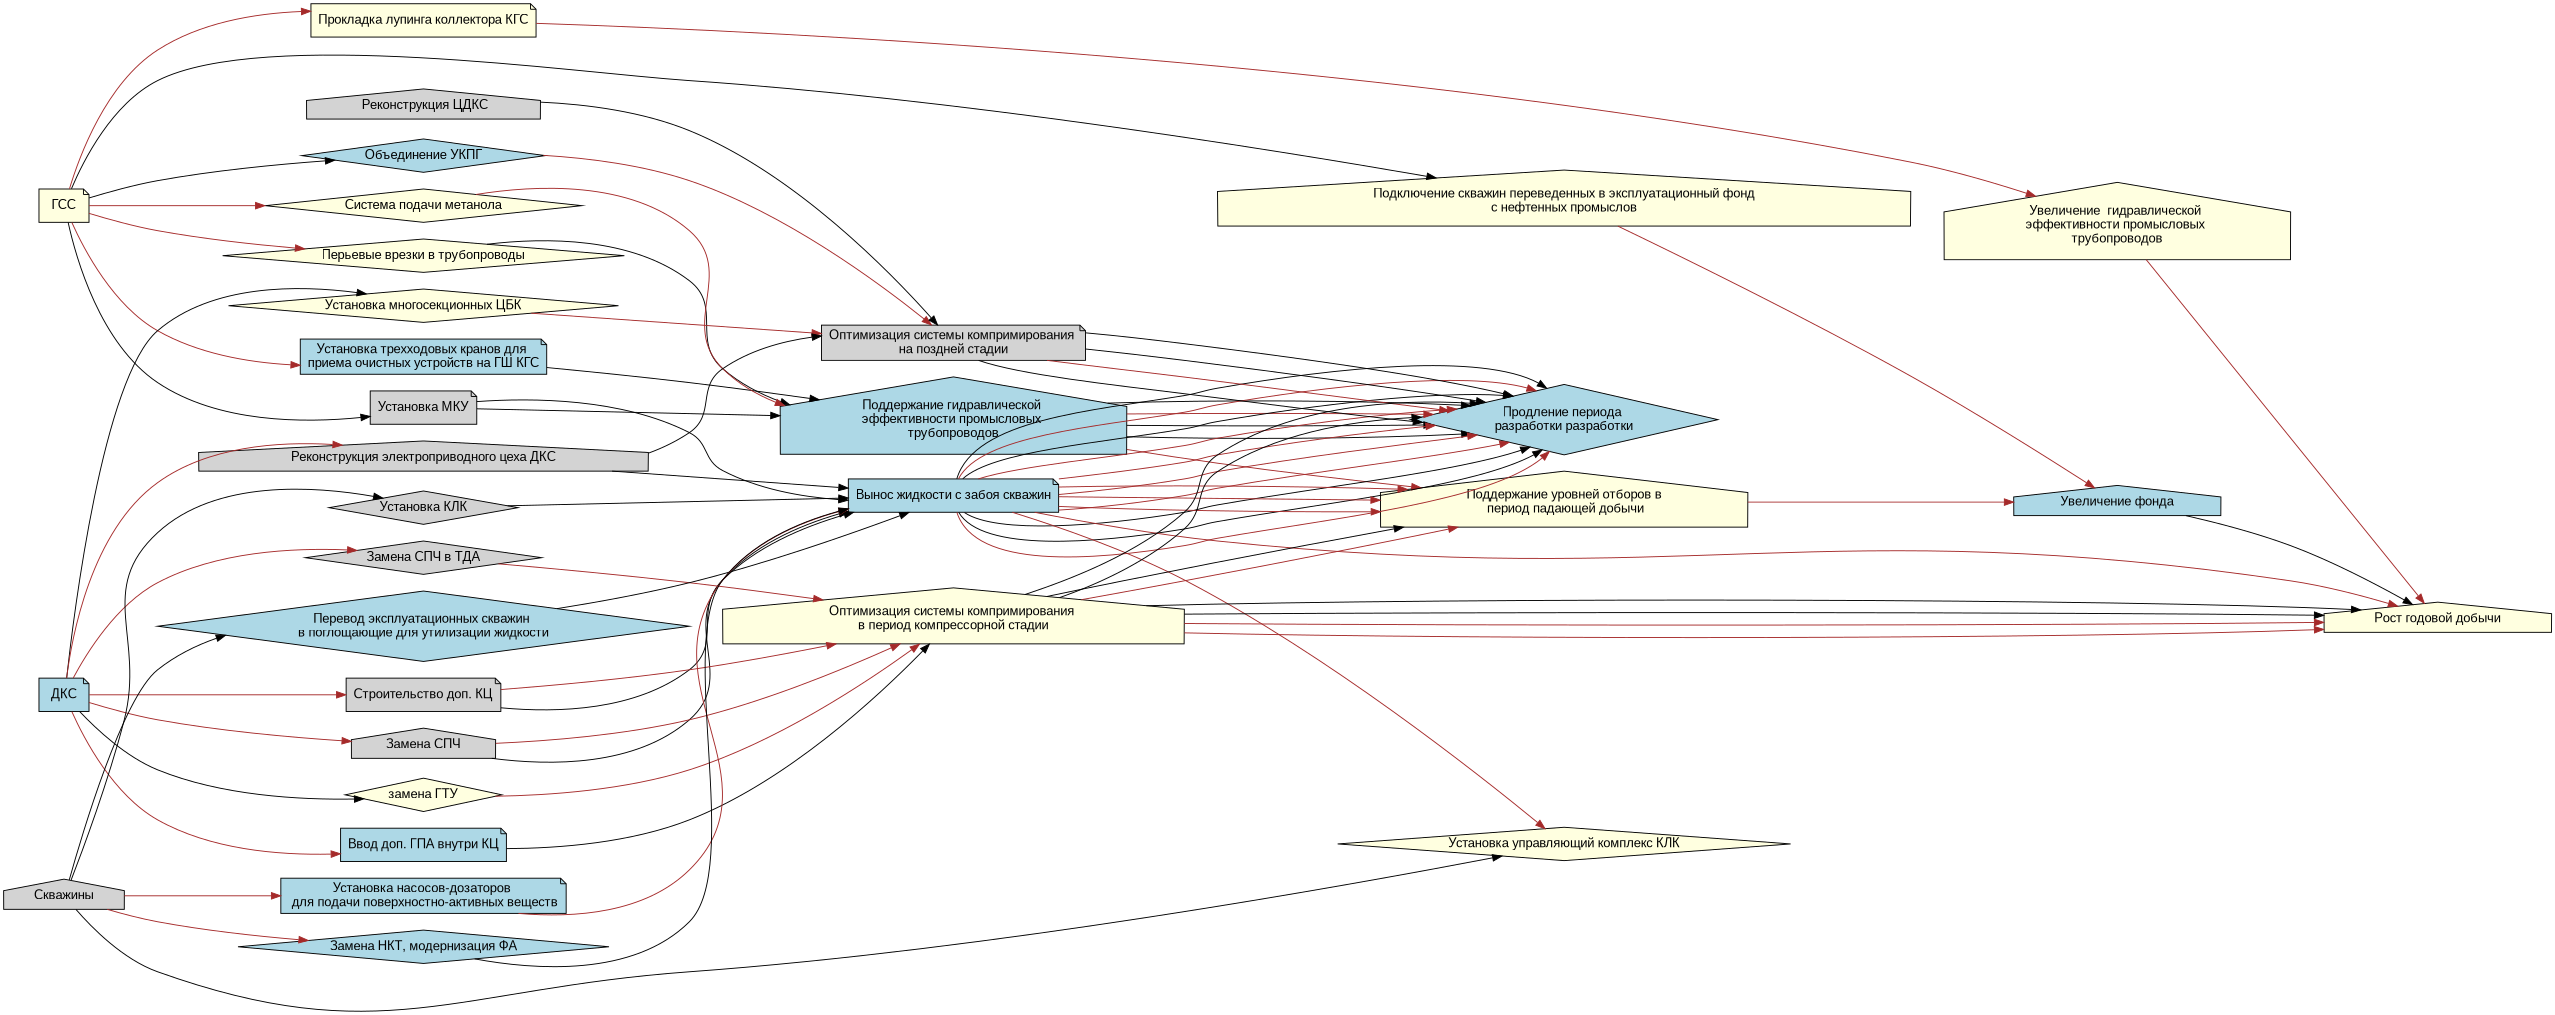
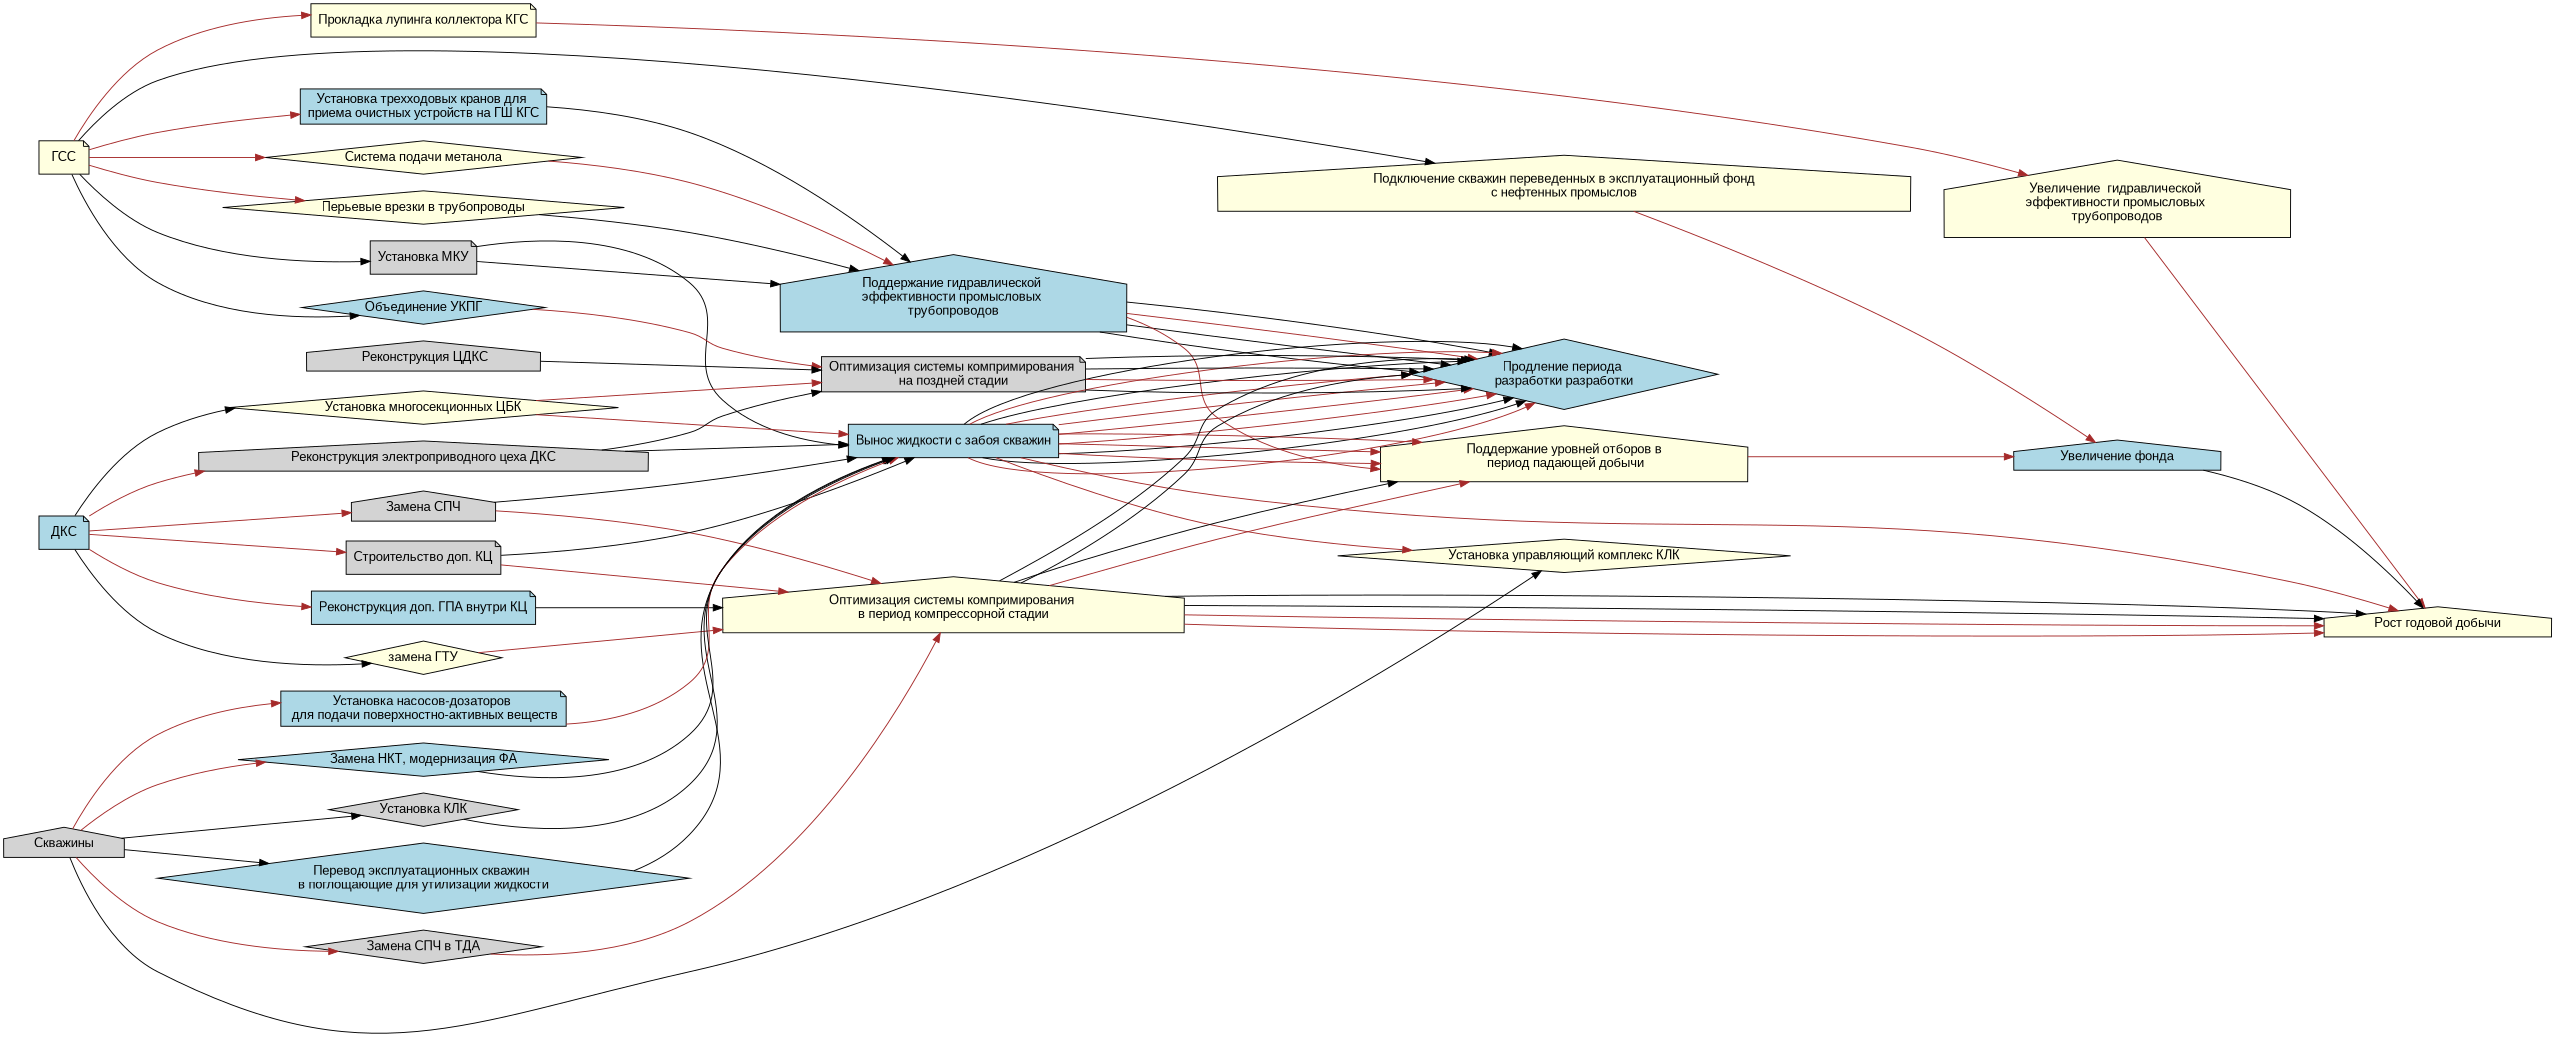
edge "Установка многосекционных ЦБК" -> "Вынос жидкости с забоя скважин": added
edge "ДКС" -> "Замена СПЧ в ТДА": now "Скважины" -> "Замена СПЧ в ТДА"
node "Ввод доп. ГПА внутри КЦ": label "Ввод доп. ГПА внутри КЦ" -> "Реконструкция доп. ГПА внутри КЦ"
